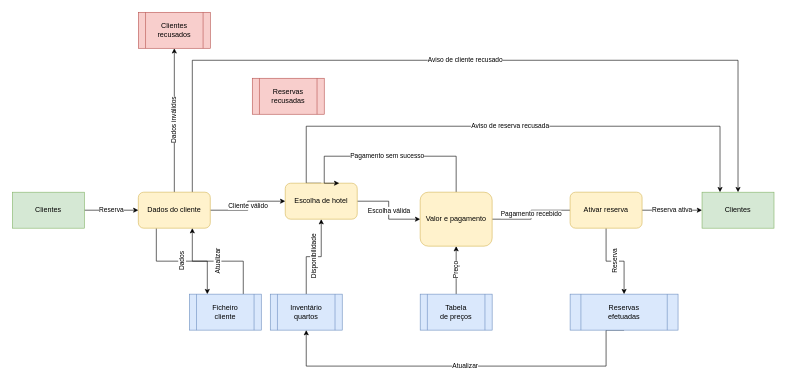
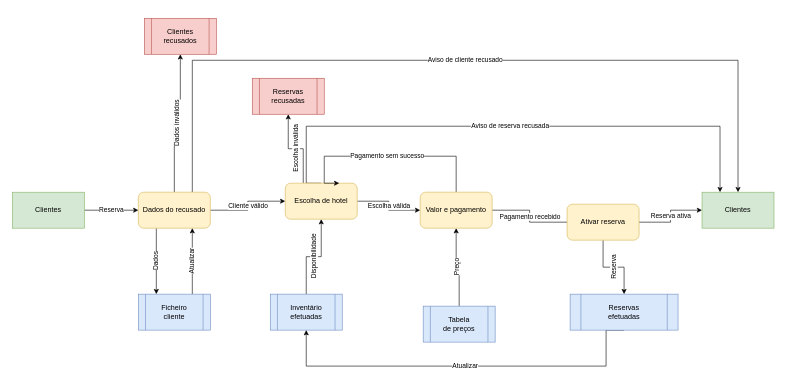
node "Clientes recusados": moved (174, 30) -> (180, 36)
edge "Escolha de hotel" -> "Reservas recusadas": added, label "Escolha inválida"
node "Dados do cliente": label "Dados do cliente" -> "Dados do recusado"
node "Ativar reserva": moved (606, 210) -> (603, 222)
node "Valor e pagamento": size 72x54 -> 72x36
node "Ficheiro cliente": moved (225, 312) -> (174, 312)
node "Inventário quartos": label "Inventário quartos" -> "Inventário efetuadas"
node "Tabela de preços": moved (456, 312) -> (459, 324)
